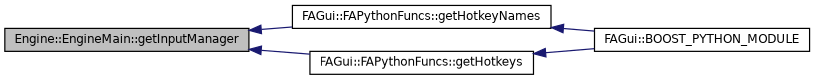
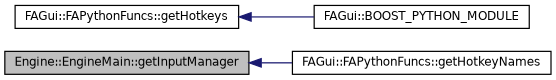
edge "FAGui::BOOST_PYTHON_MODULE" -> "FAGui::FAPythonFuncs::getHotkeyNames": removed
edge "FAGui::FAPythonFuncs::getHotkeys" -> "Engine::EngineMain::getInputManager": removed
